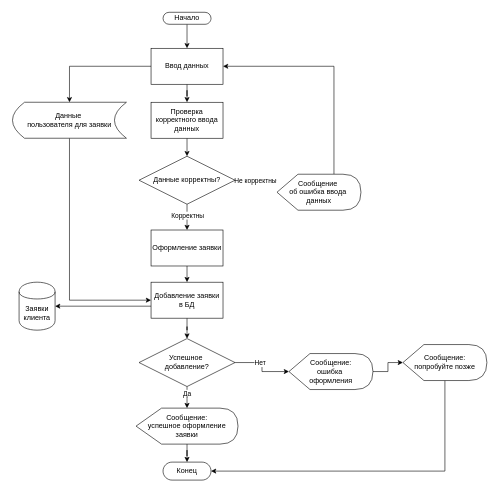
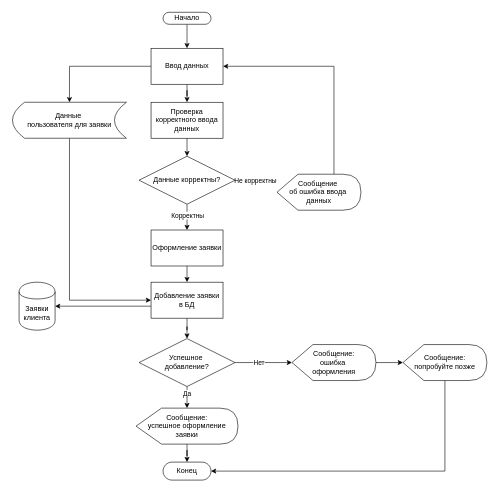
node "Сообщение: ошибка оформления": moved (331, 372) -> (334, 363)
